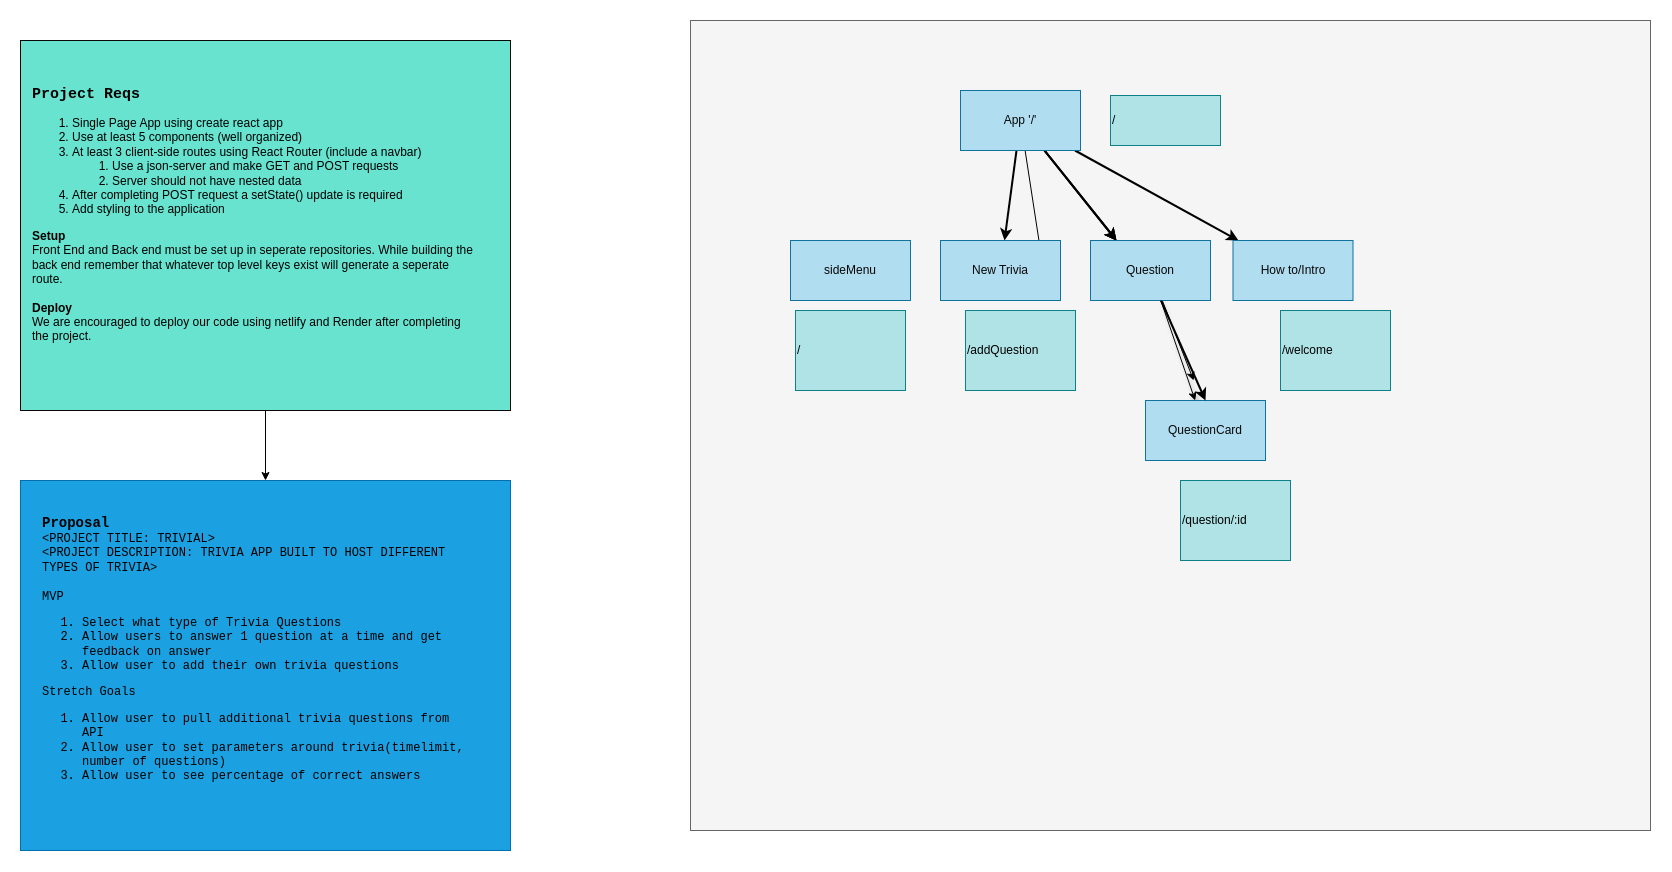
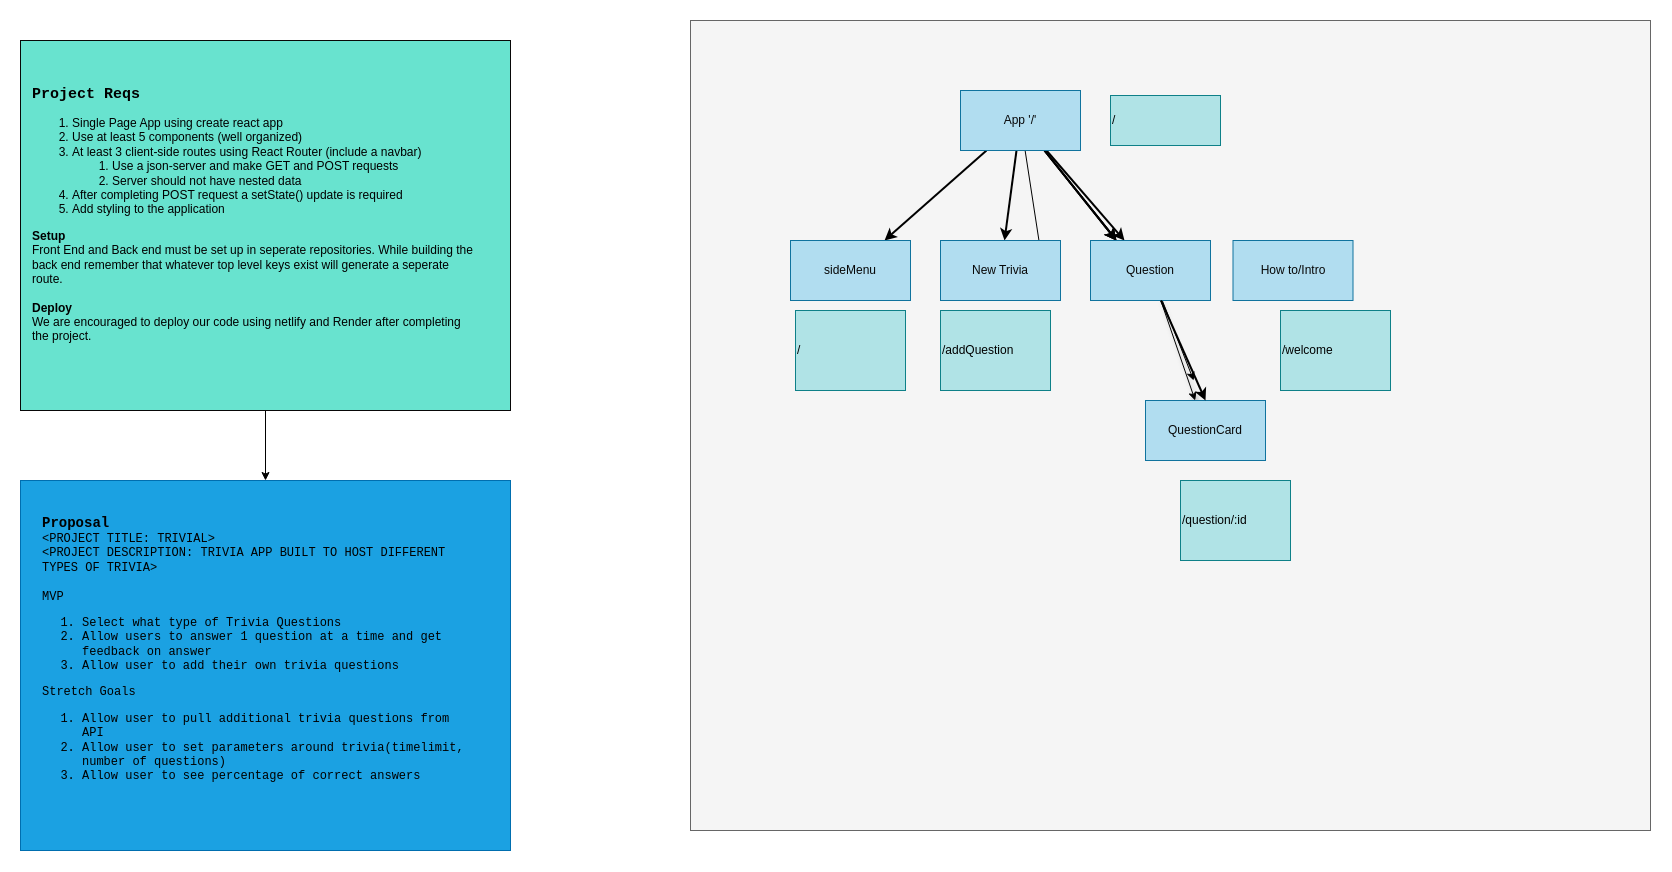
edge "App '/'" -> "sideMenu": added
edge "App '/'" -> "How to/Intro": now "App '/'" -> "Question"
node "/addQuestion": moved (1021, 351) -> (996, 351)
